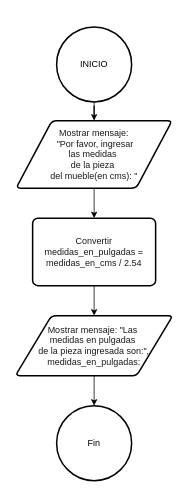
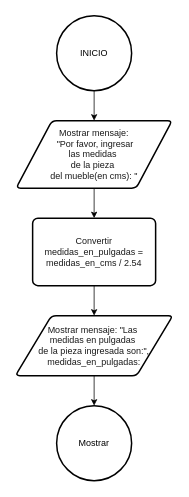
node "INICIO": moved (94, 64) -> (94, 53)
node "Fin": label "Fin" -> "Mostrar"
